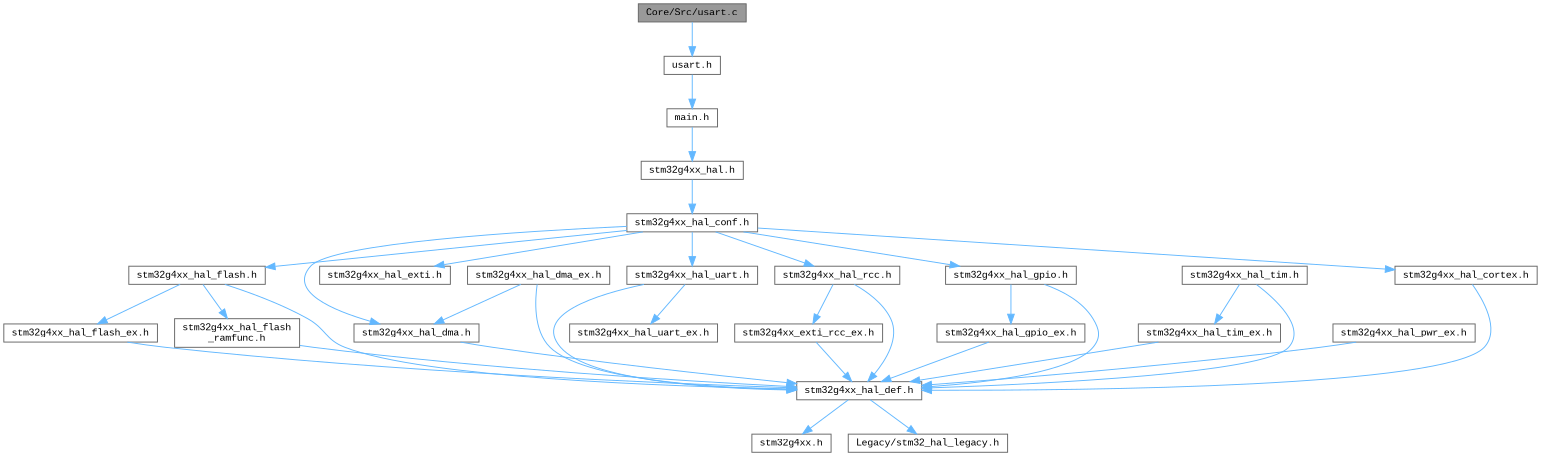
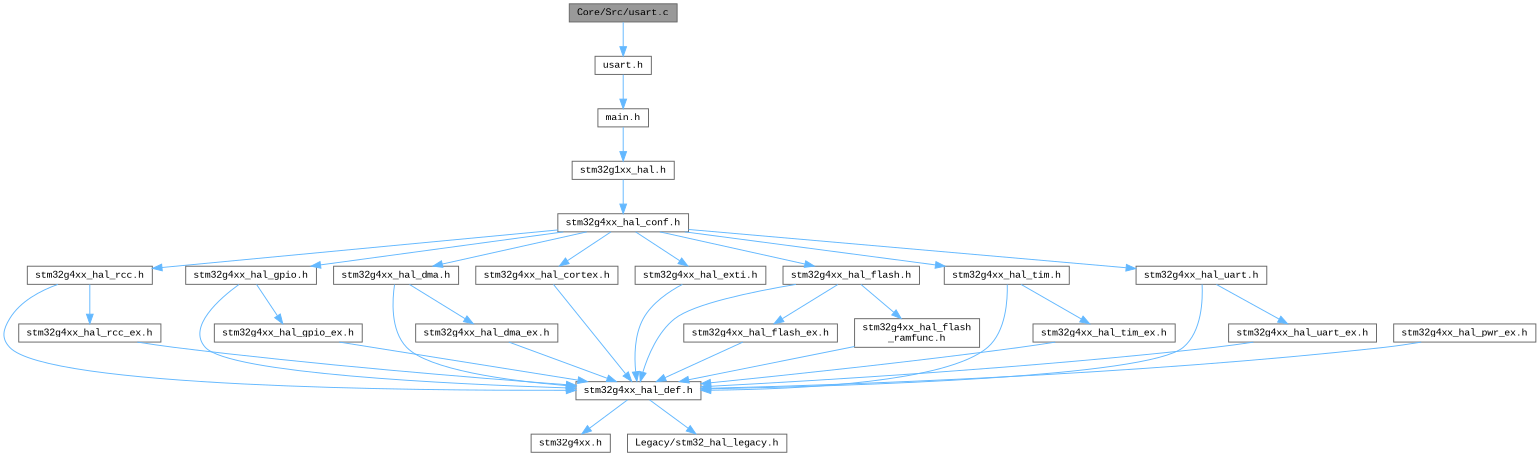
node "stm32g4xx_hal.h": label "stm32g4xx_hal.h" -> "stm32g1xx_hal.h"
edge "stm32g4xx_hal_conf.h" -> "stm32g4xx_hal_tim.h": added
edge "stm32g4xx_hal_dma_ex.h" -> "stm32g4xx_hal_dma.h": reversed
edge "stm32g4xx_hal_exti.h" -> "stm32g4xx_hal_def.h": added
node "stm32g4xx_exti_rcc_ex.h": label "stm32g4xx_exti_rcc_ex.h" -> "stm32g4xx_hal_rcc_ex.h"
edge "stm32g4xx_hal_uart_ex.h" -> "stm32g4xx_hal_def.h": added
